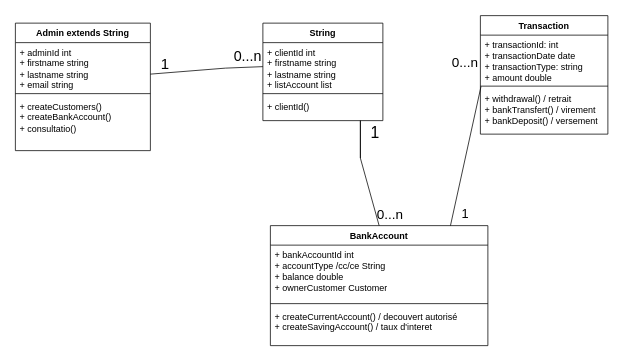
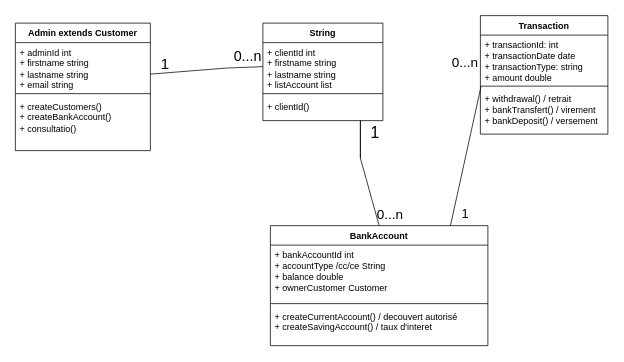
node "Admin extends String": label "Admin extends String" -> "Admin extends Customer"
